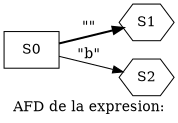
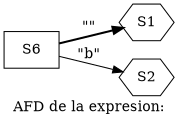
node "S0": label "S0" -> "S6"
